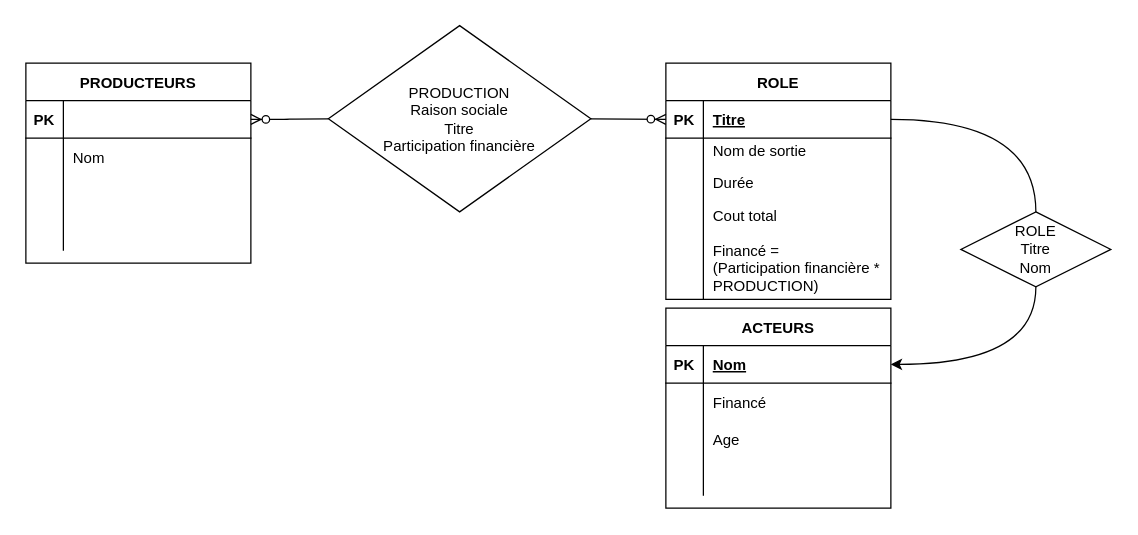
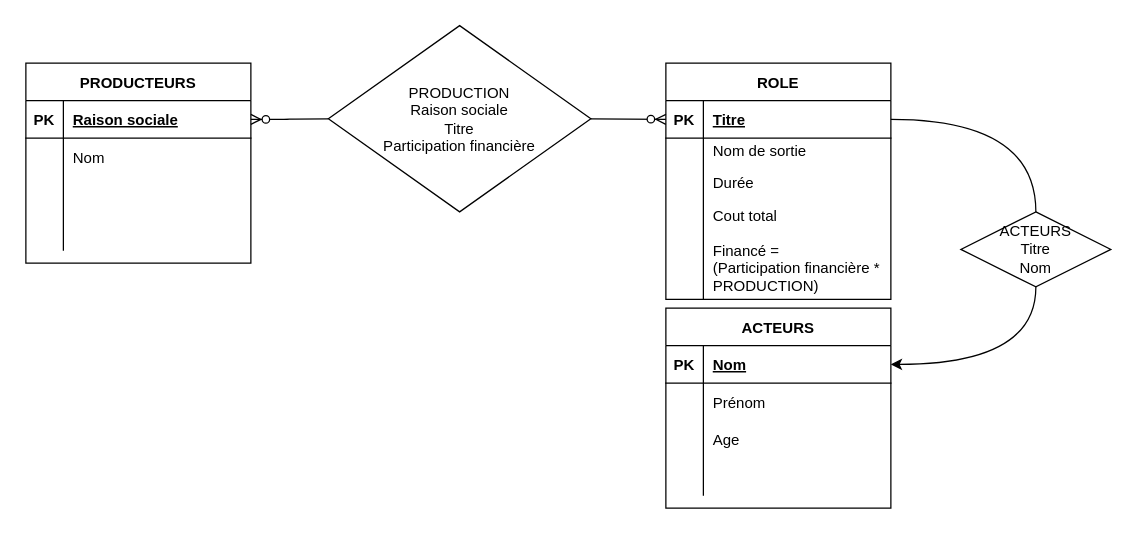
node "Raison sociale": added
node "ROLE Titre Nom": label "ROLE Titre Nom" -> "ACTEURS Titre Nom"
node "Financé": label "Financé" -> "Prénom"
